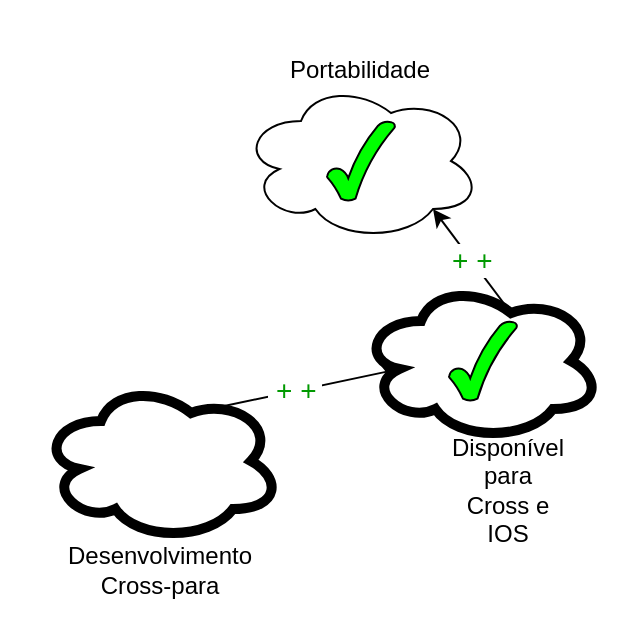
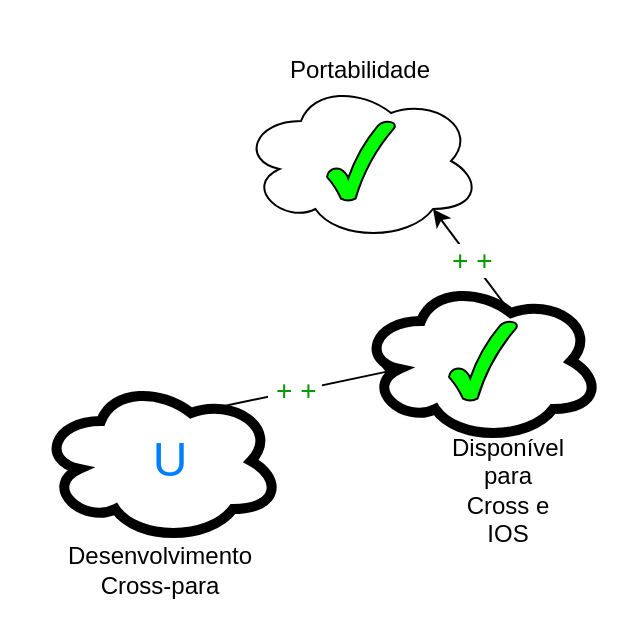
node "U": added
